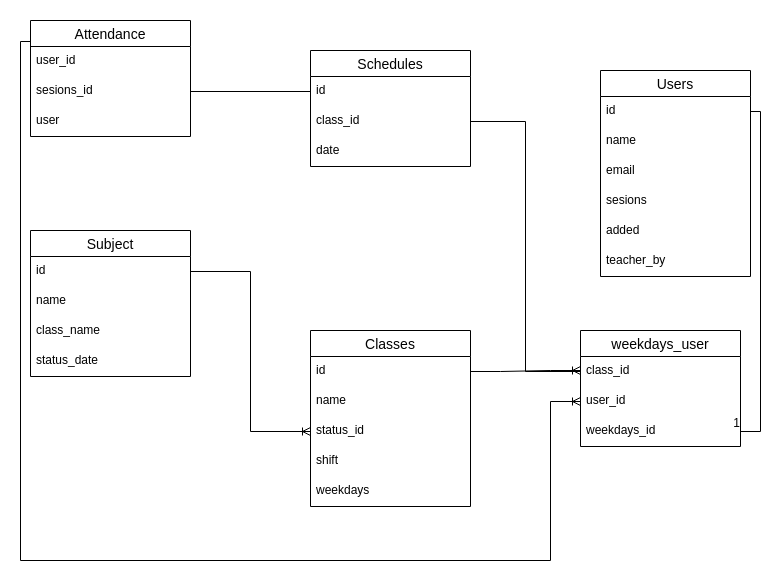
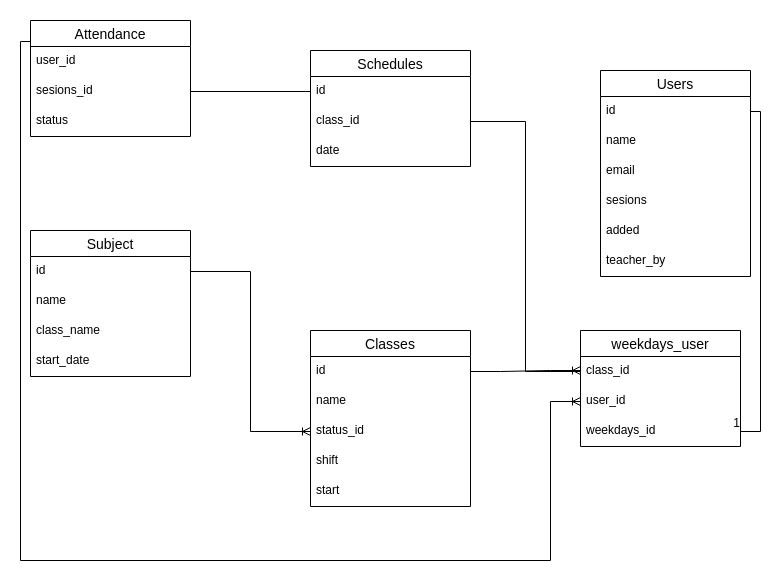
node "user": label "user" -> "status"
node "status_date": label "status_date" -> "start_date"
node "weekdays": label "weekdays" -> "start"
